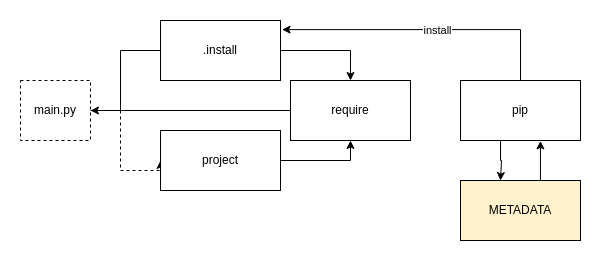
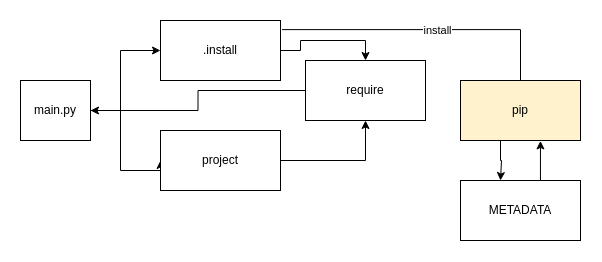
edge "pip" -> ".install": arrowhead classic -> none
edge ".install" -- "main.py": arrowhead none -> classic
node "main.py": style dashed -> solid
node "require": moved (351, 111) -> (366, 91)
node "pip": fillcolor #ffffff -> #fff2cc
edge "main.py" -> "project": style dashed -> solid
node "METADATA": fillcolor #fff2cc -> #ffffff
